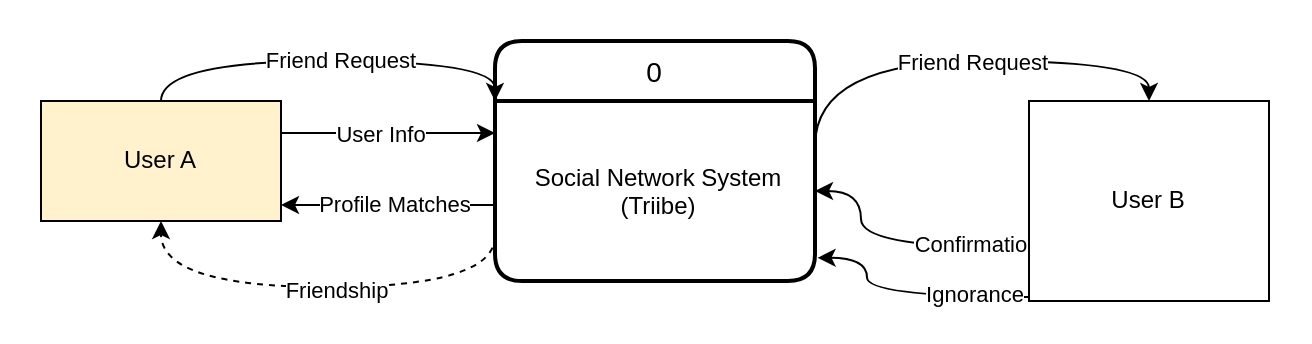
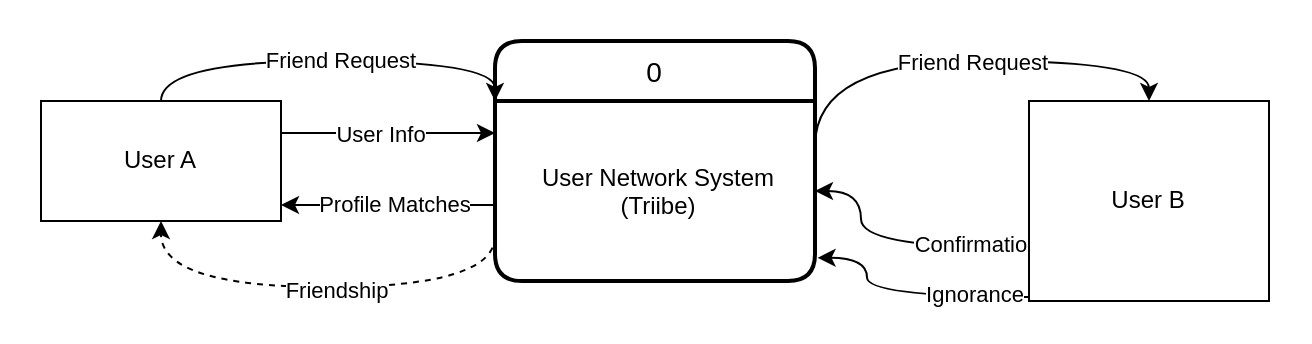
node "User A": fillcolor #fff2cc -> #ffffff
node "Social Network System (Triibe)": label "Social Network System (Triibe)" -> "User Network System (Triibe)"
